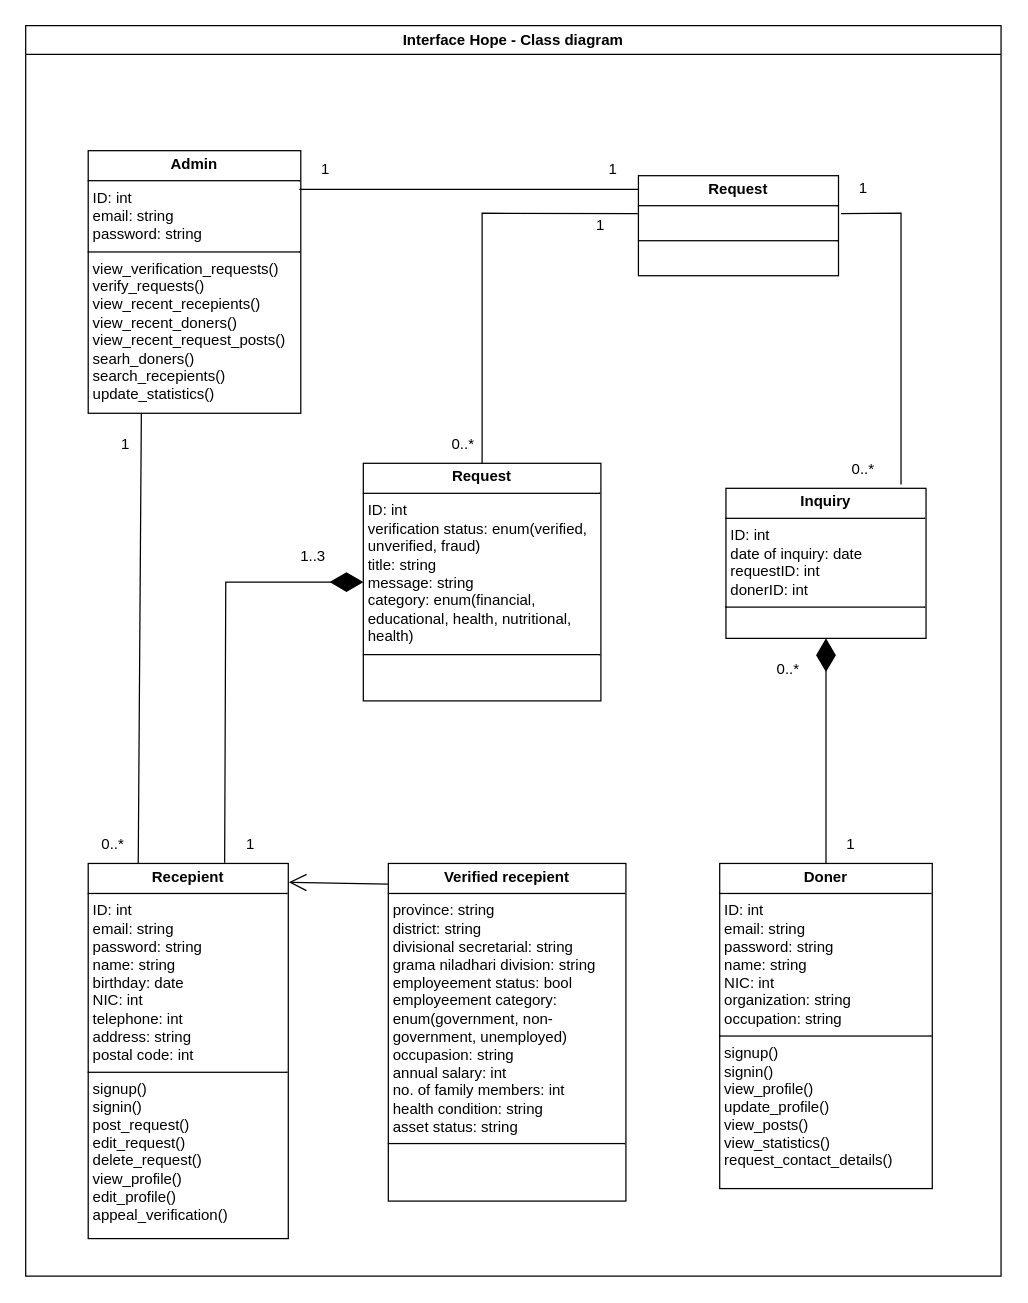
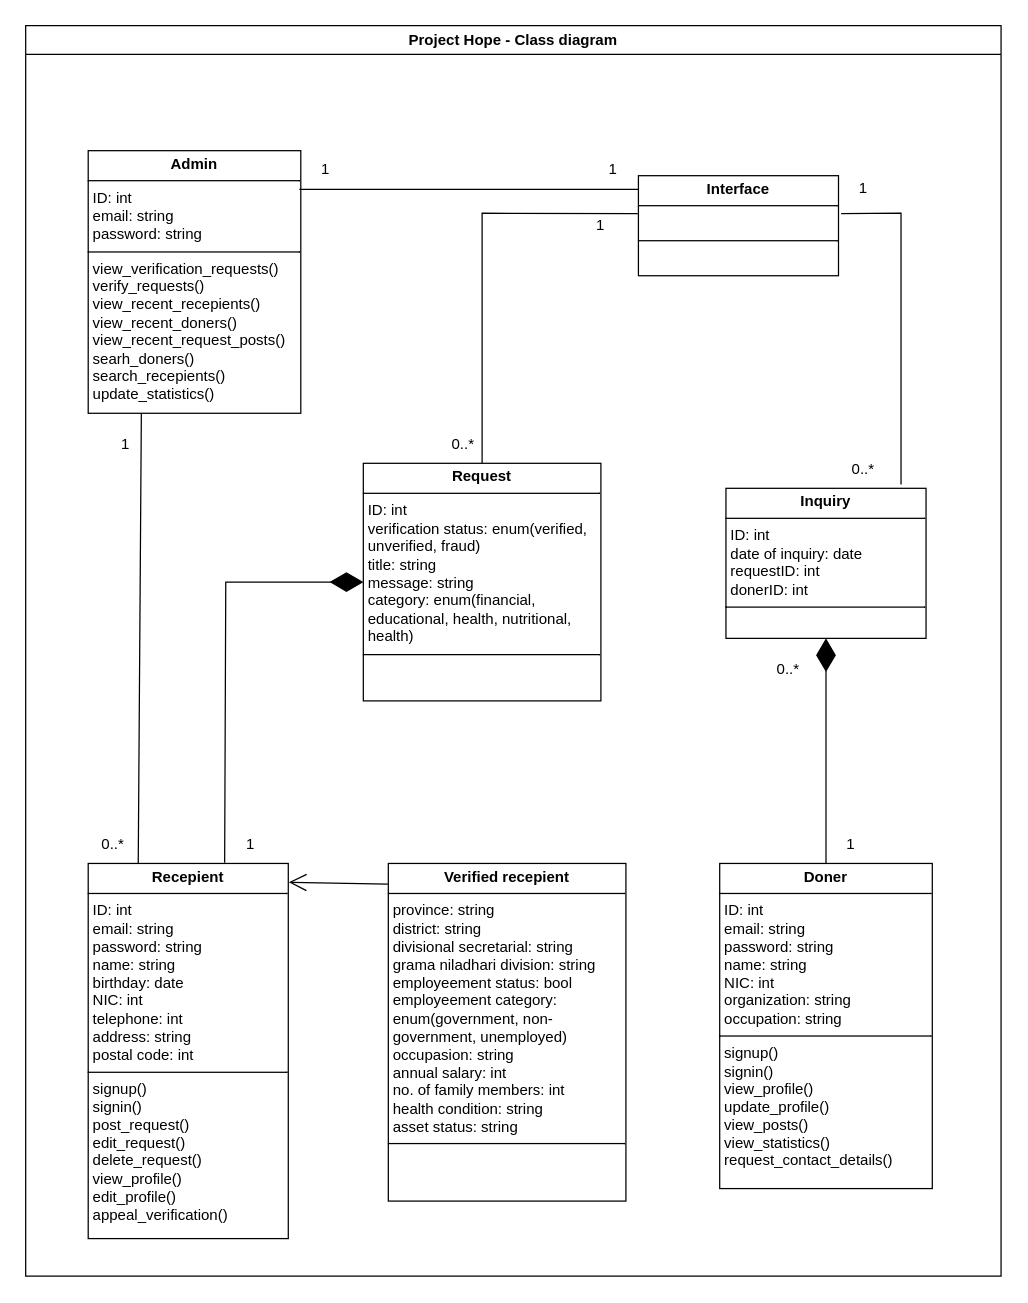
node "Interface Hope - Class diagram": label "Interface Hope - Class diagram" -> "Project Hope - Class diagram"
node "Request": label "Request" -> "Interface"
node "1..3": removed
